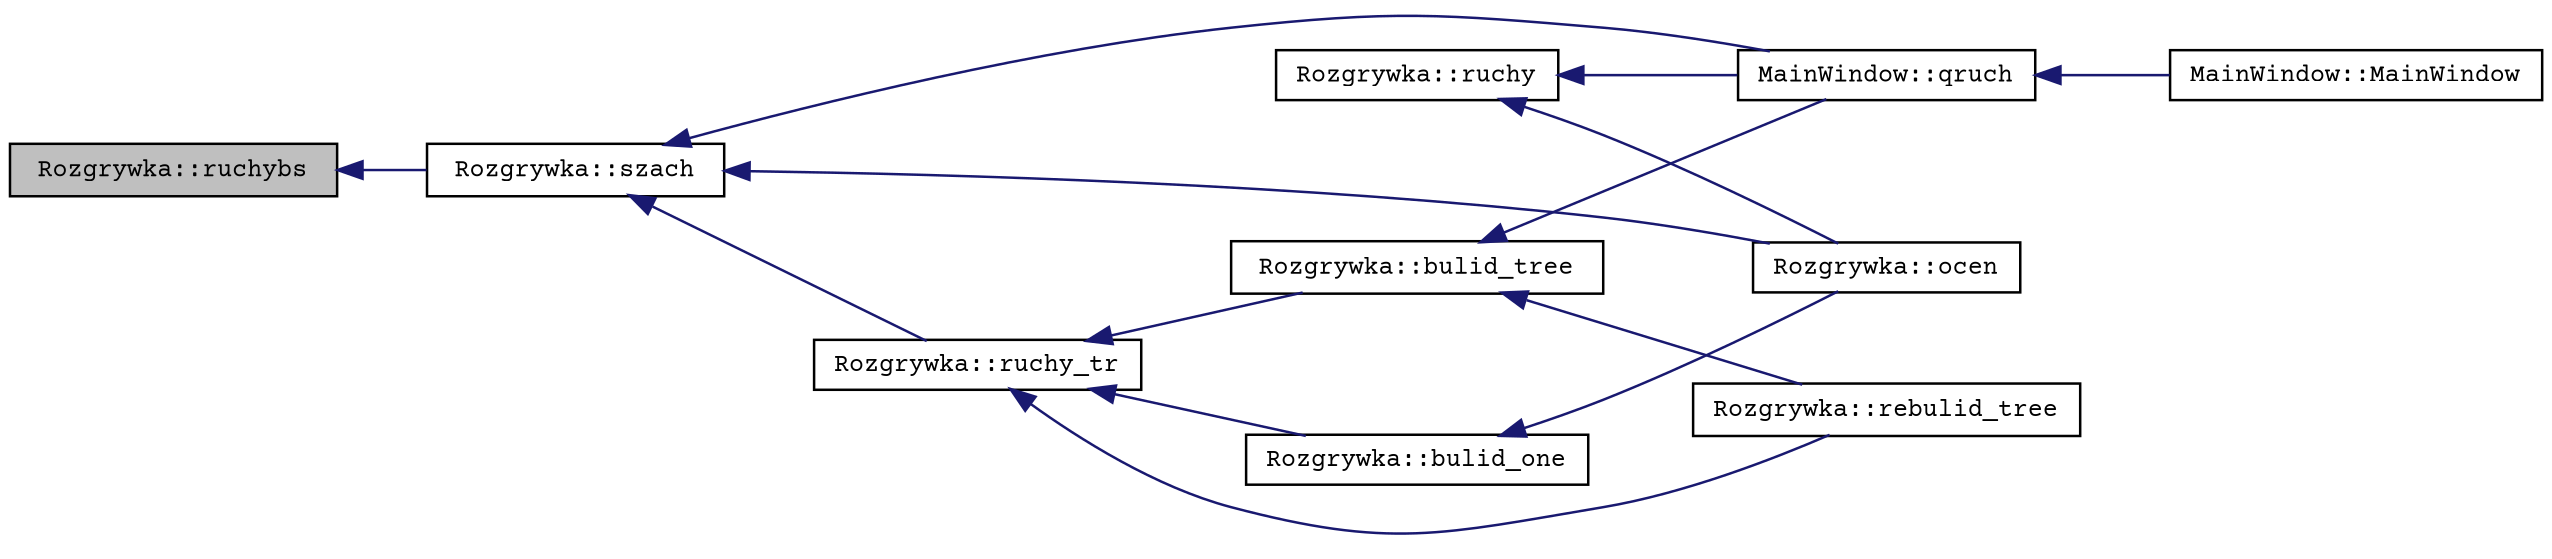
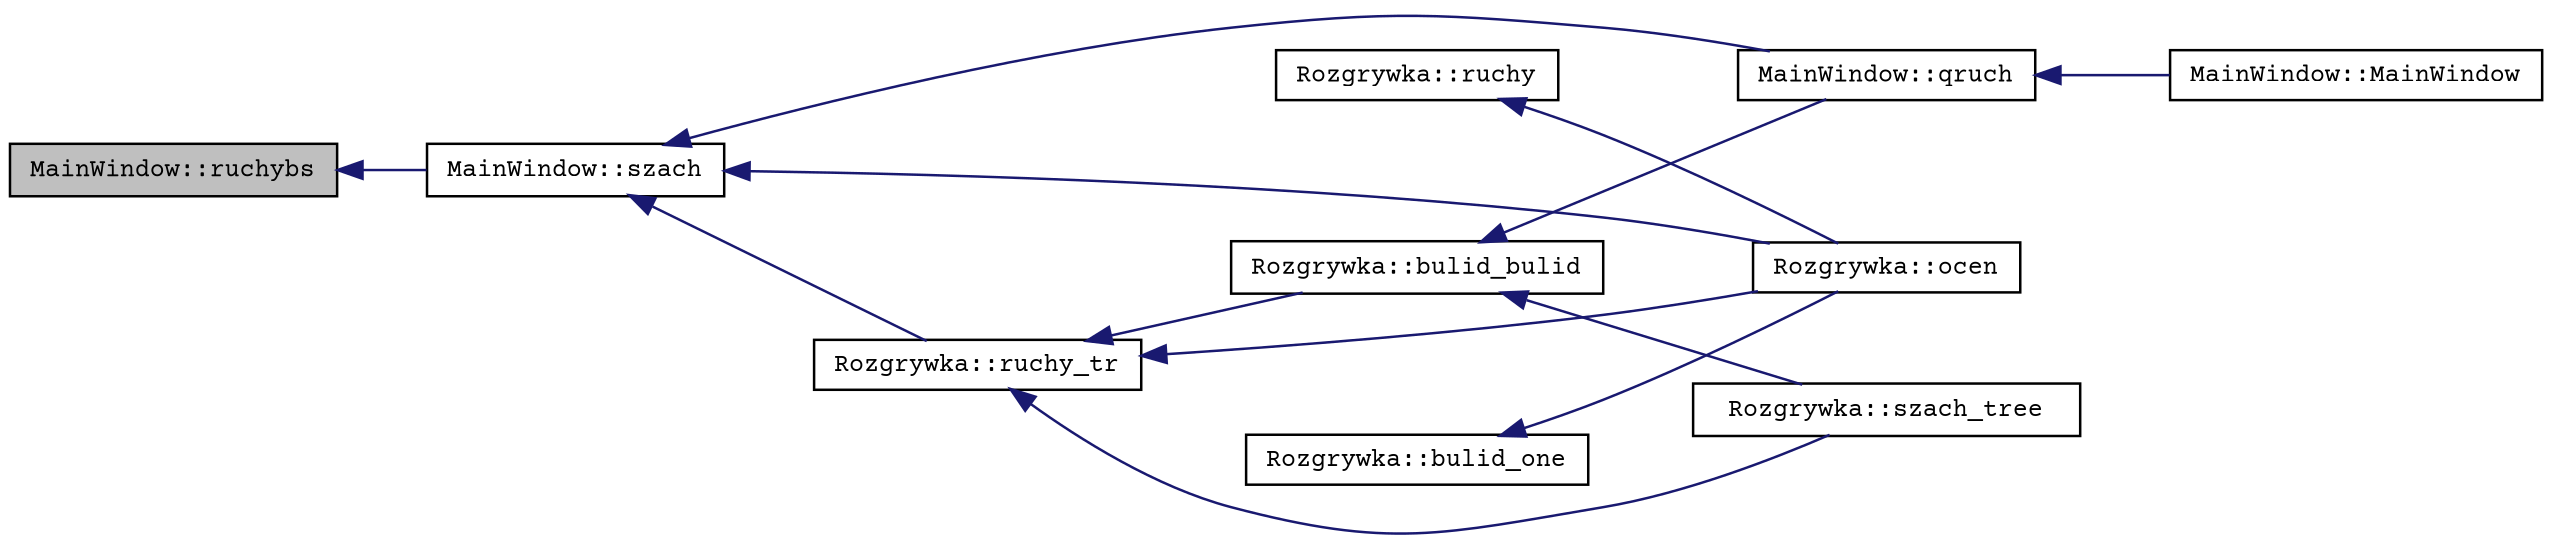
edge "MainWindow::qruch" -> "Rozgrywka::ruchy": removed
node "Rozgrywka::ruchybs": label "Rozgrywka::ruchybs" -> "MainWindow::ruchybs"
node "Rozgrywka::szach": label "Rozgrywka::szach" -> "MainWindow::szach"
node "Rozgrywka::bulid_tree": label "Rozgrywka::bulid_tree" -> "Rozgrywka::bulid_bulid"
node "Rozgrywka::rebulid_tree": label "Rozgrywka::rebulid_tree" -> "Rozgrywka::szach_tree"
edge "Rozgrywka::bulid_one" -> "Rozgrywka::ruchy_tr": now "Rozgrywka::ocen" -> "Rozgrywka::ruchy_tr"
